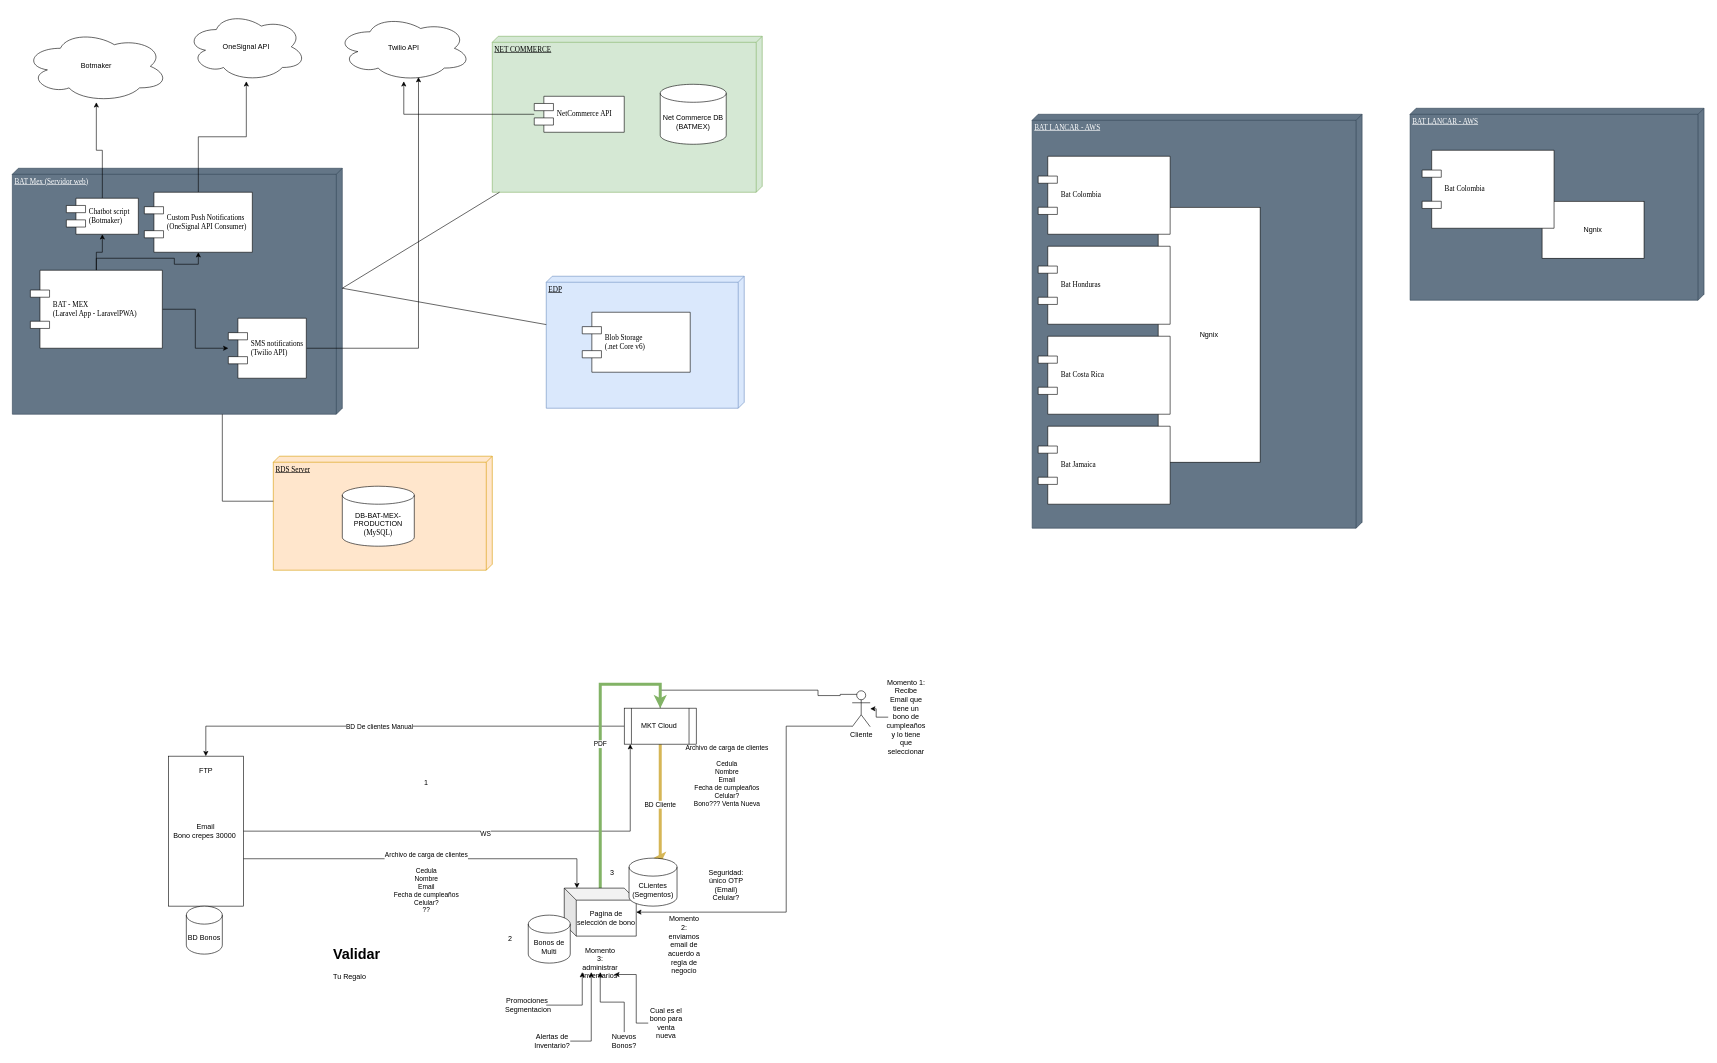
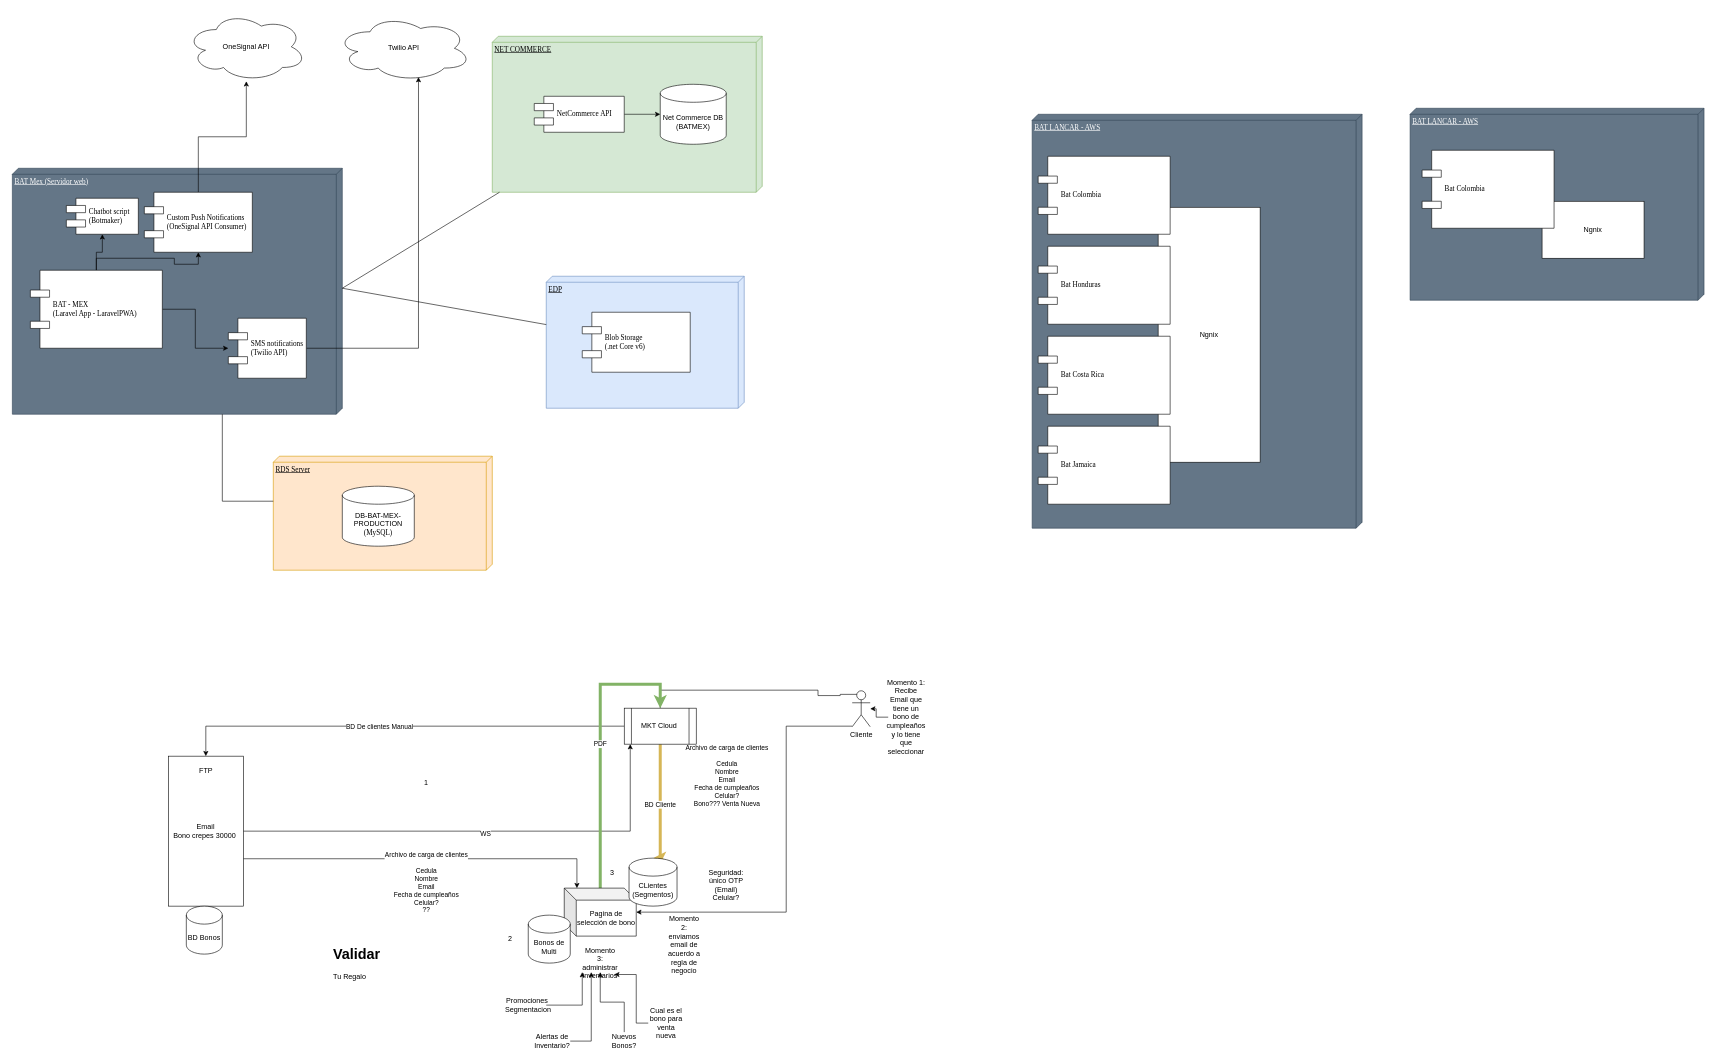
node "Botmaker": removed
edge "NetCommerce API" -> "Twilio API": now "NetCommerce API" -> "Net Commerce DB (BATMEX)"
edge "Chatbot script (Botmaker)" -> "Botmaker": removed
